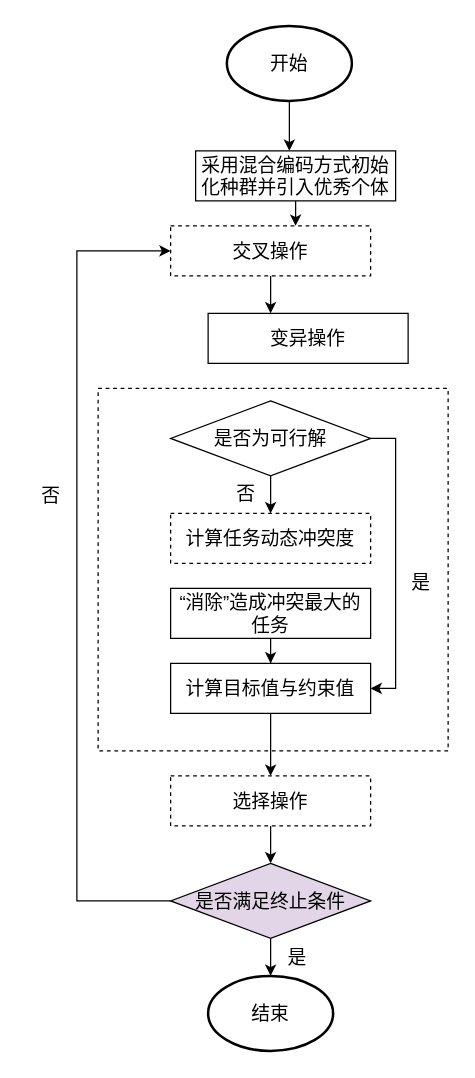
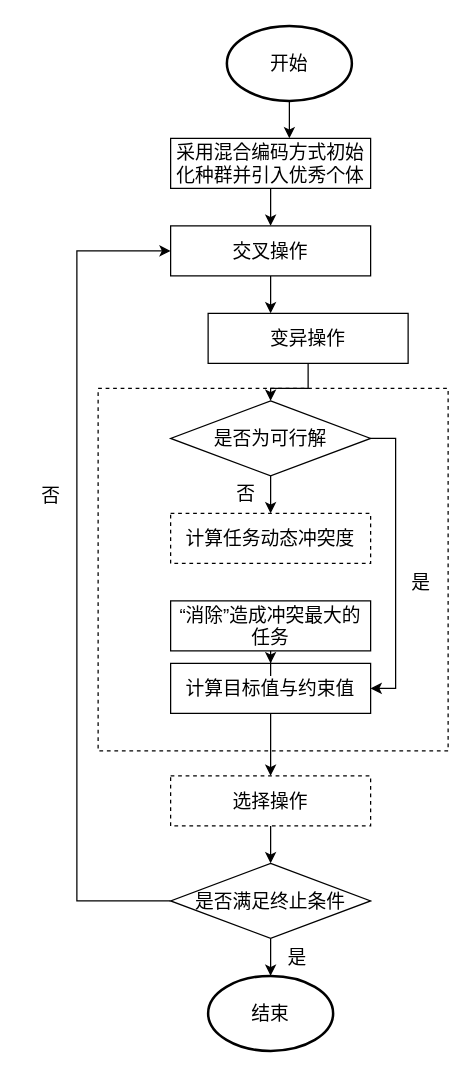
node "采用混合编码方式初始化种群并引入优秀个体": moved (296, 176) -> (271, 163)
node "交叉操作": style dashed -> solid
edge "变异操作" -> "是否为可行解": added
node "“消除”造成冲突最大的任务": moved (271, 613) -> (271, 626)
node "是否满足终止条件": fillcolor #e1d5e7 -> #ffffff
